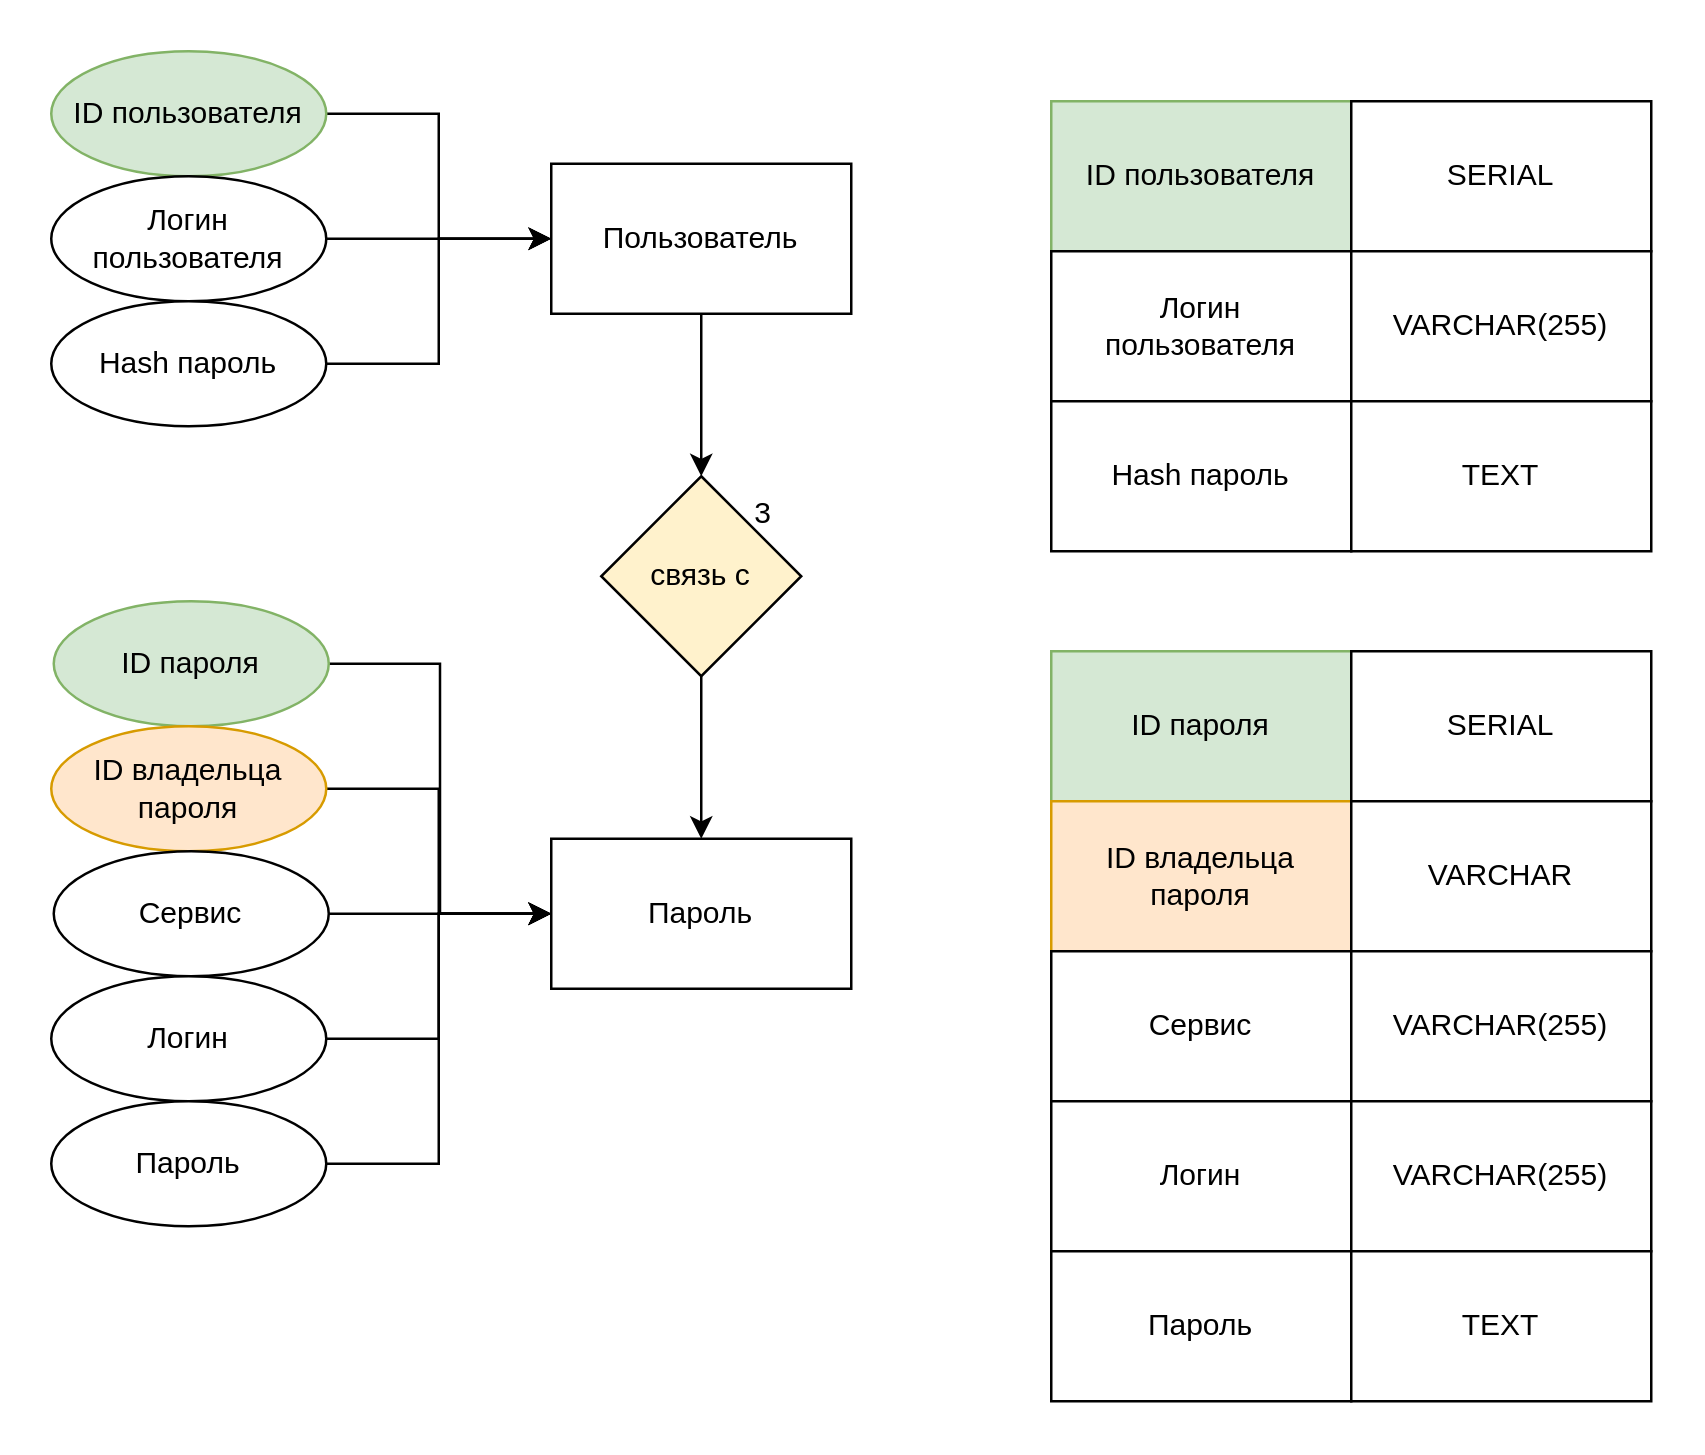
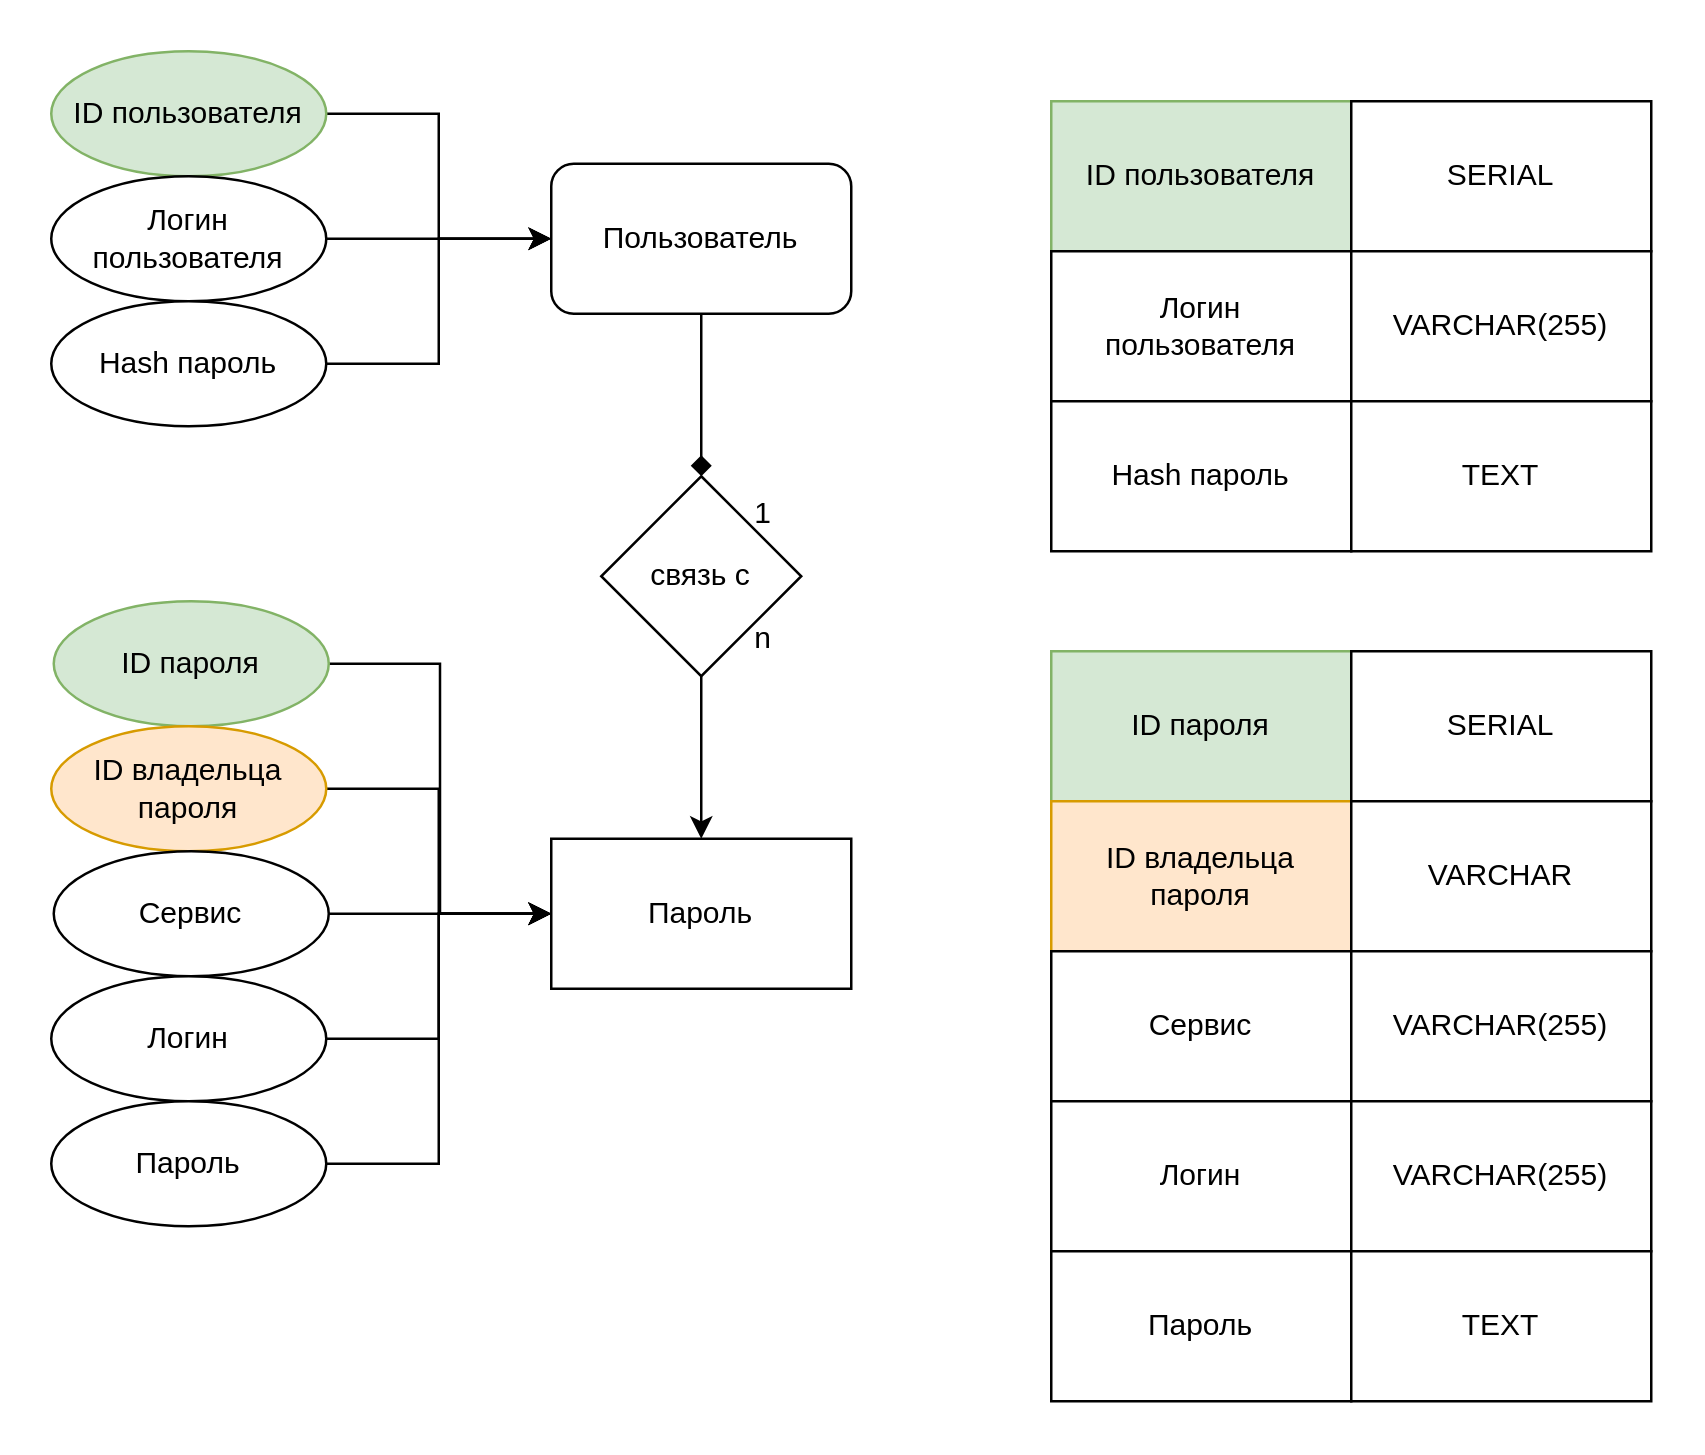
node "Пользователь": shape rectangle -> rounded rectangle
edge "Пользователь" -> "связь с": arrowhead classic -> diamond
node "3": label "3" -> "1"
node "связь с": fillcolor #fff2cc -> #ffffff
node "n": added
